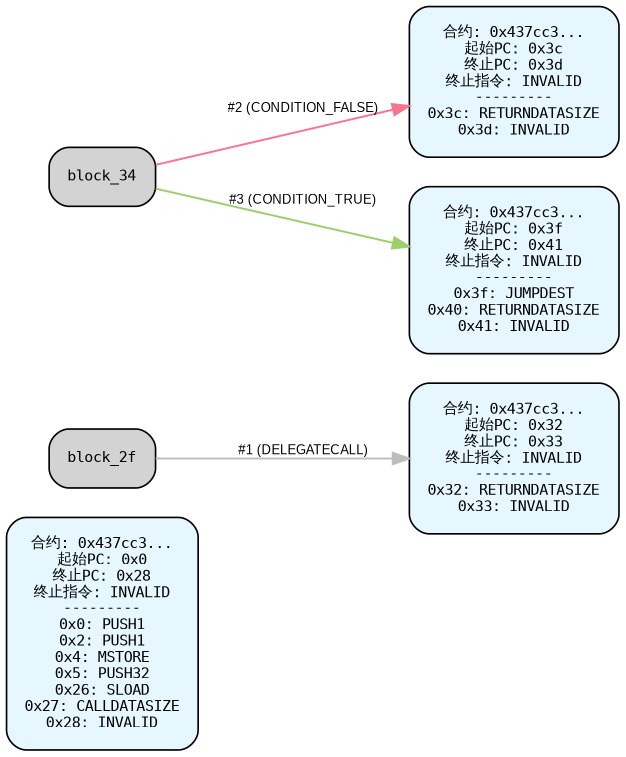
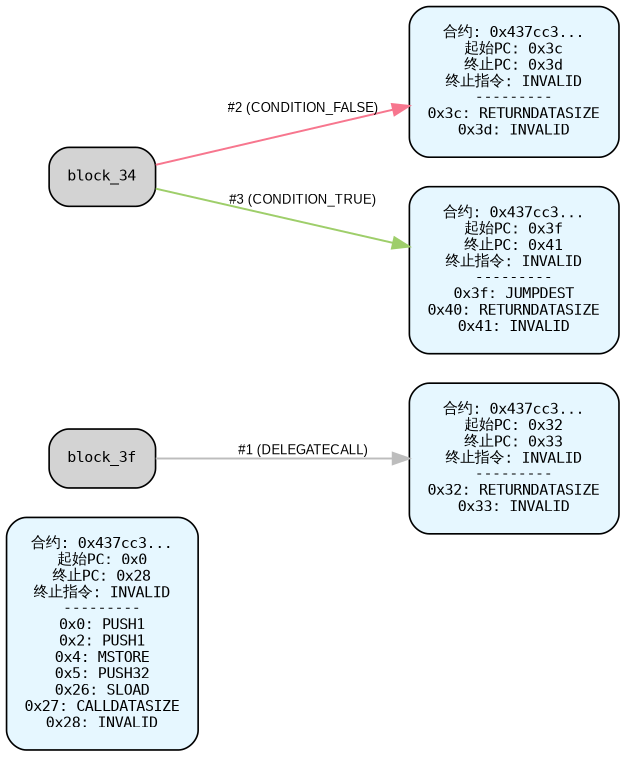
node "block_2f": label "block_2f" -> "block_3f"
